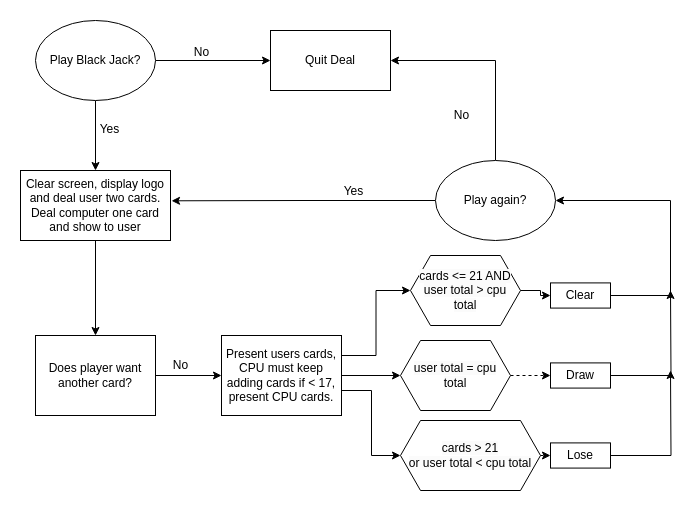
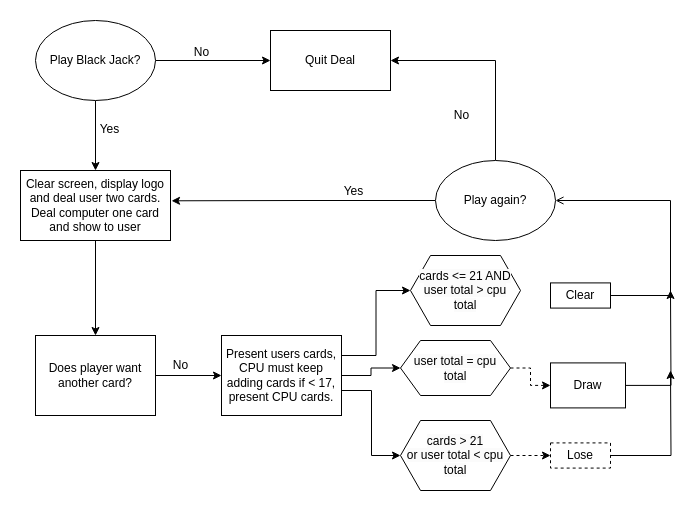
edge "Clear" -> "Play again?": arrowhead classic -> open
edge "cards <= 21 AND user total > cpu total" -> "Clear": removed
node "Draw": size 60x25 -> 75x45
node "user total = cpu total": size 110x70 -> 110x55
node "Lose": style solid -> dashed
node "cards > 21or user total < cpu total": size 140x70 -> 110x70
